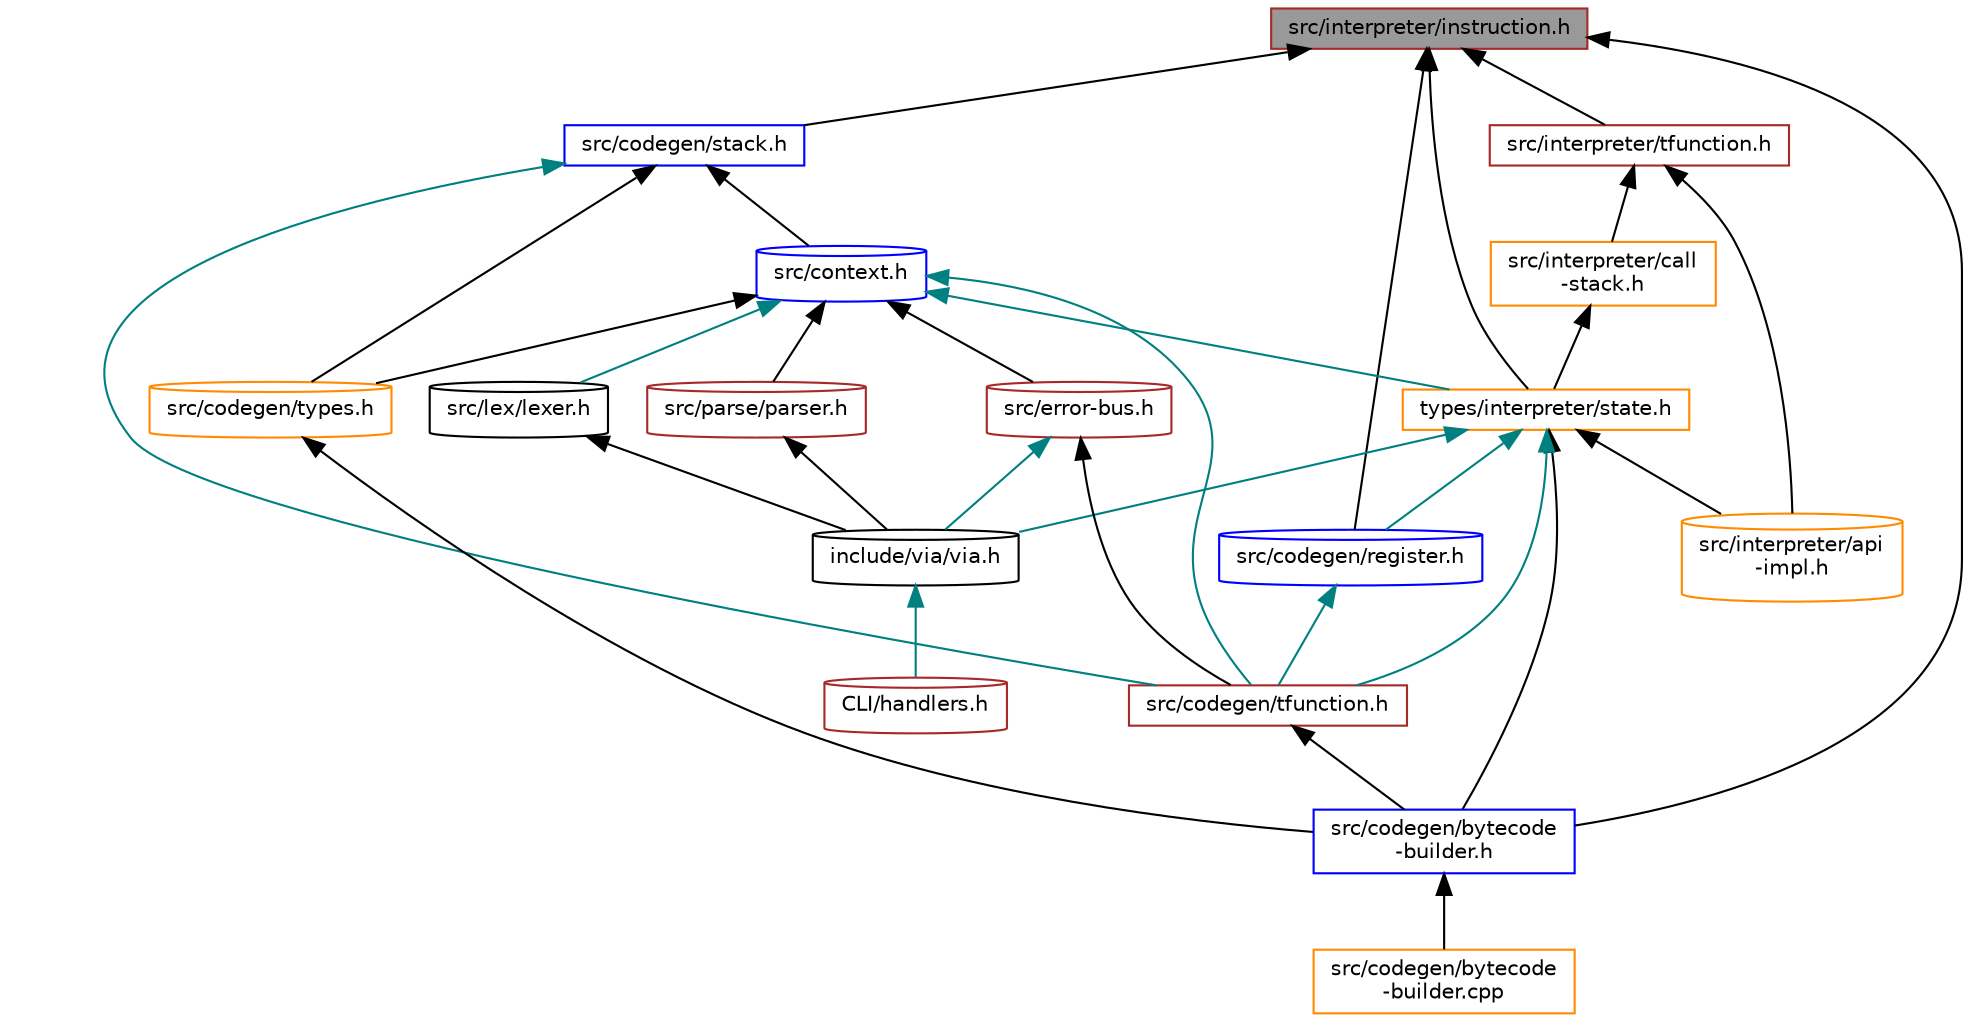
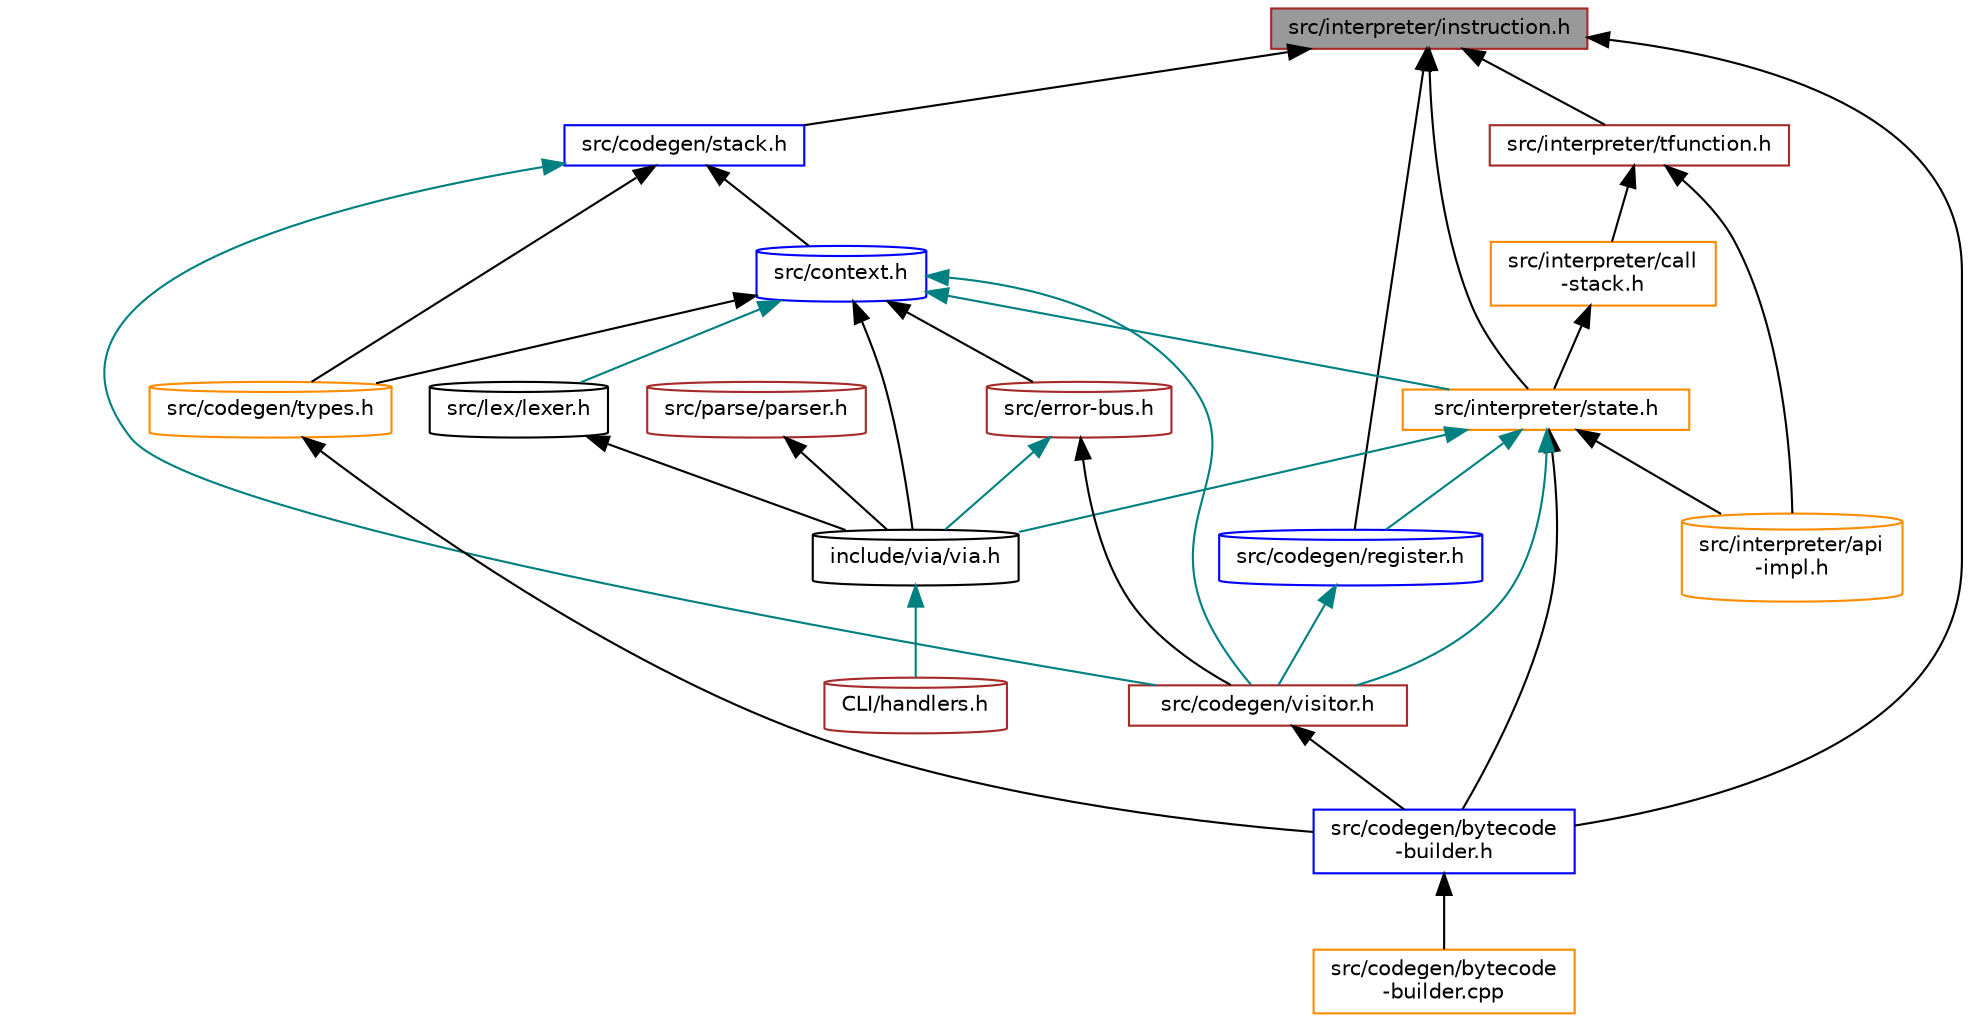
edge "src/parse/parser.h" -> "src/context.h": now "include/via/via.h" -> "src/context.h"
node "types/interpreter/state.h": label "types/interpreter/state.h" -> "src/interpreter/state.h"
node "src/codegen/tfunction.h": label "src/codegen/tfunction.h" -> "src/codegen/visitor.h"
